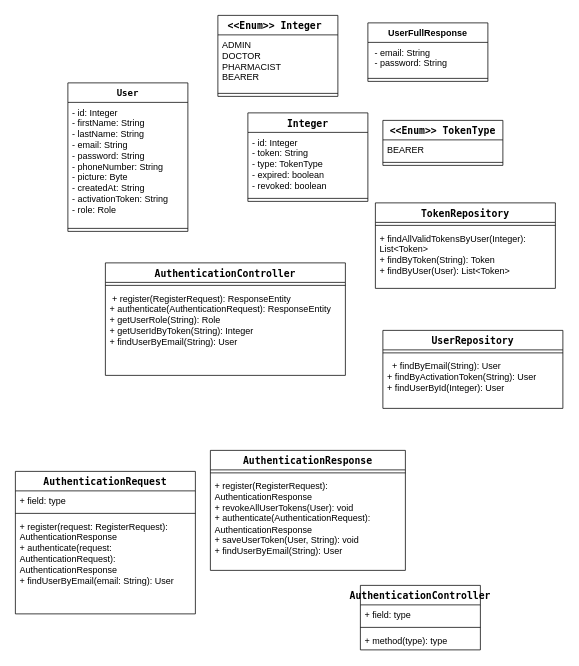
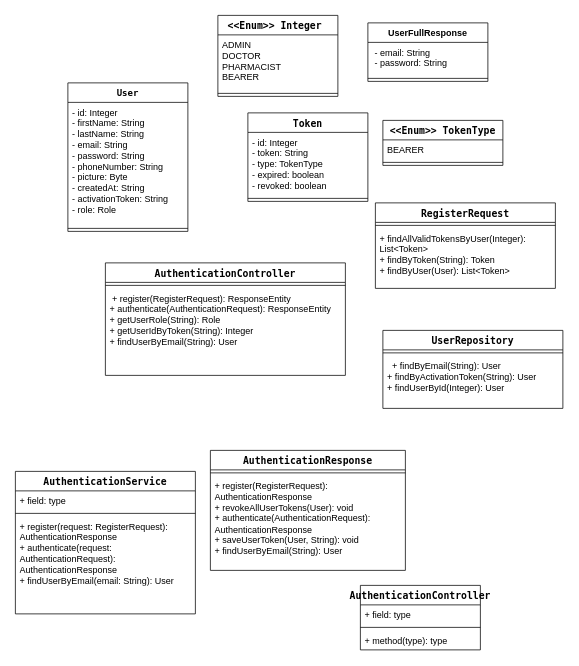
node "Integer": label "Integer" -> "Token"
node "TokenRepository": label "TokenRepository" -> "RegisterRequest"
node "AuthenticationRequest": label "AuthenticationRequest" -> "AuthenticationService"
